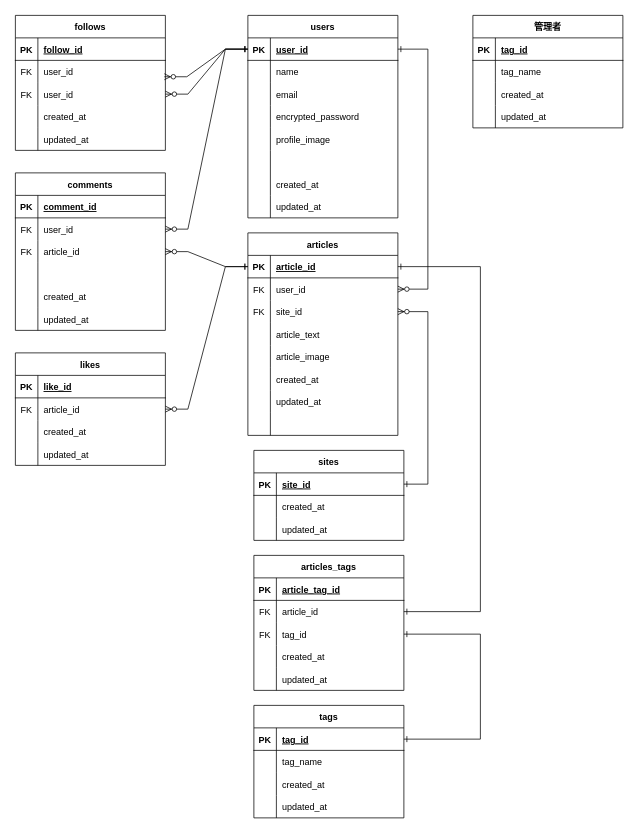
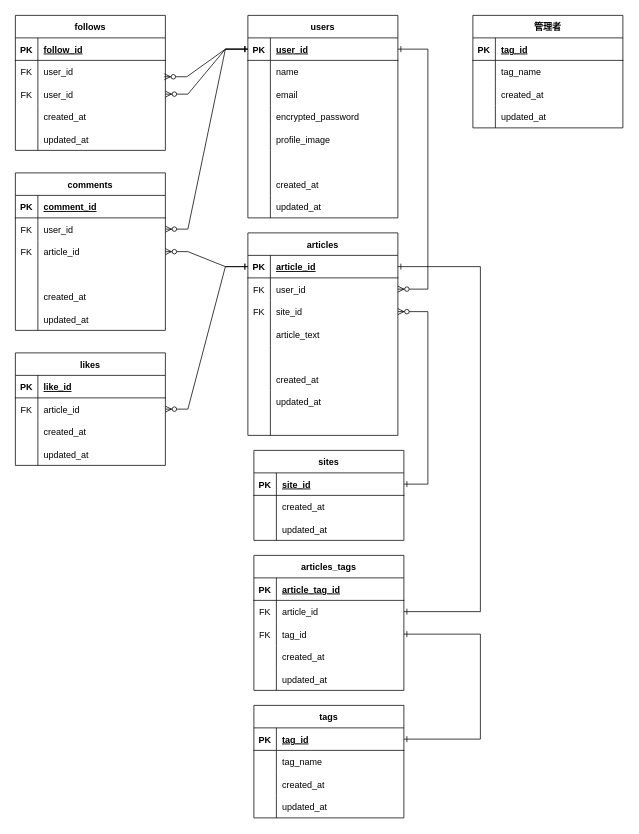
node "article_image": removed
